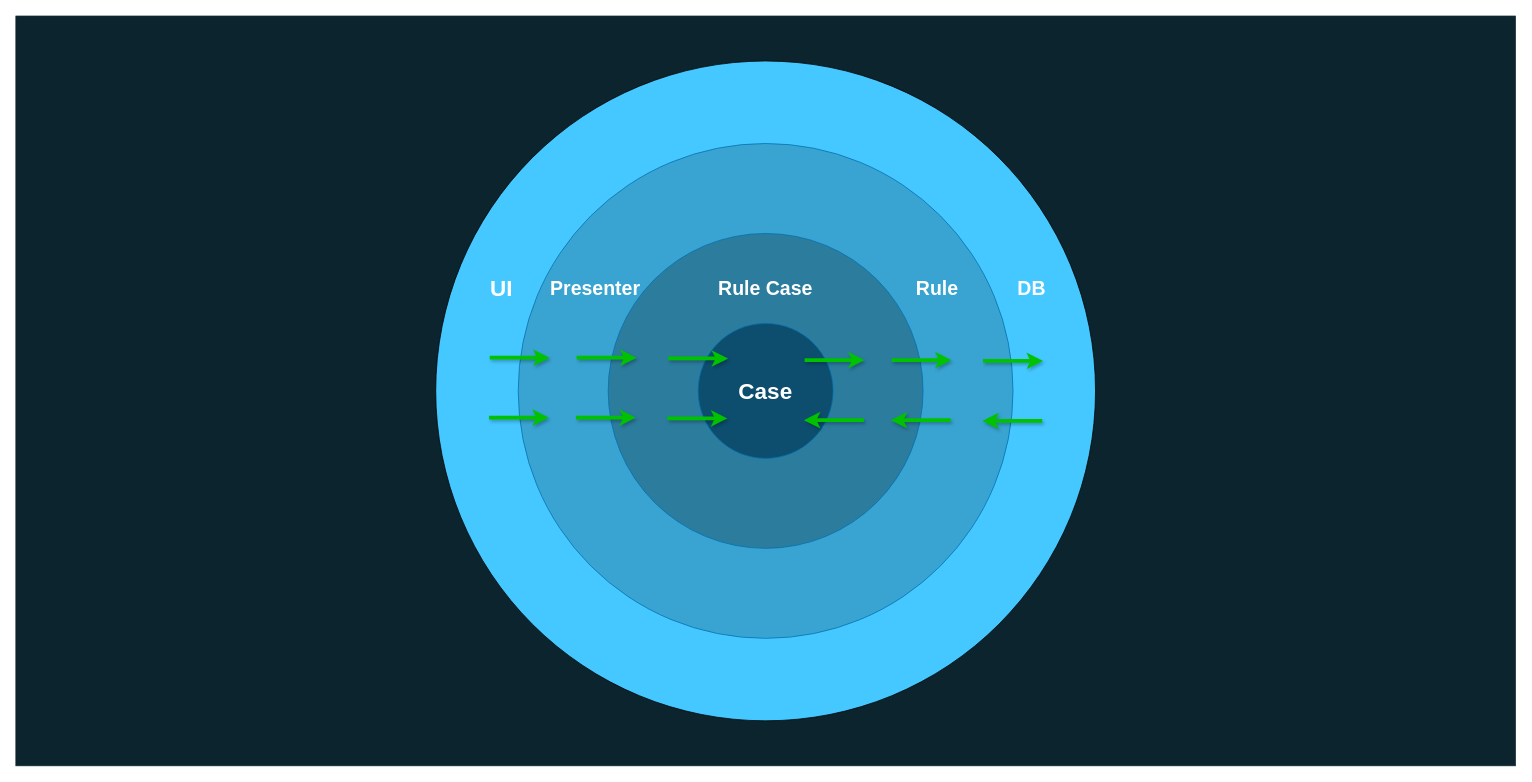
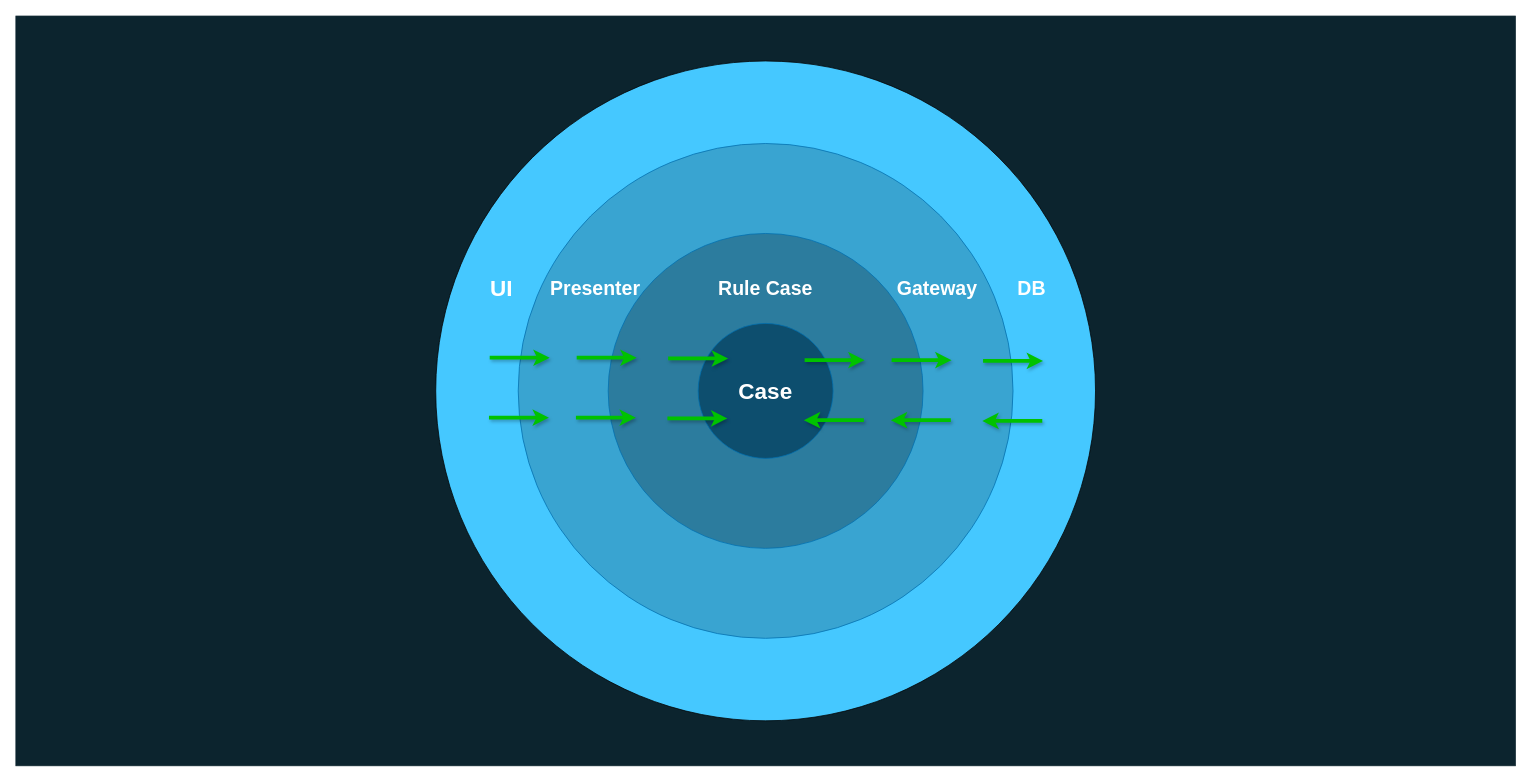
node "Rule": label "Rule" -> "Gateway"
